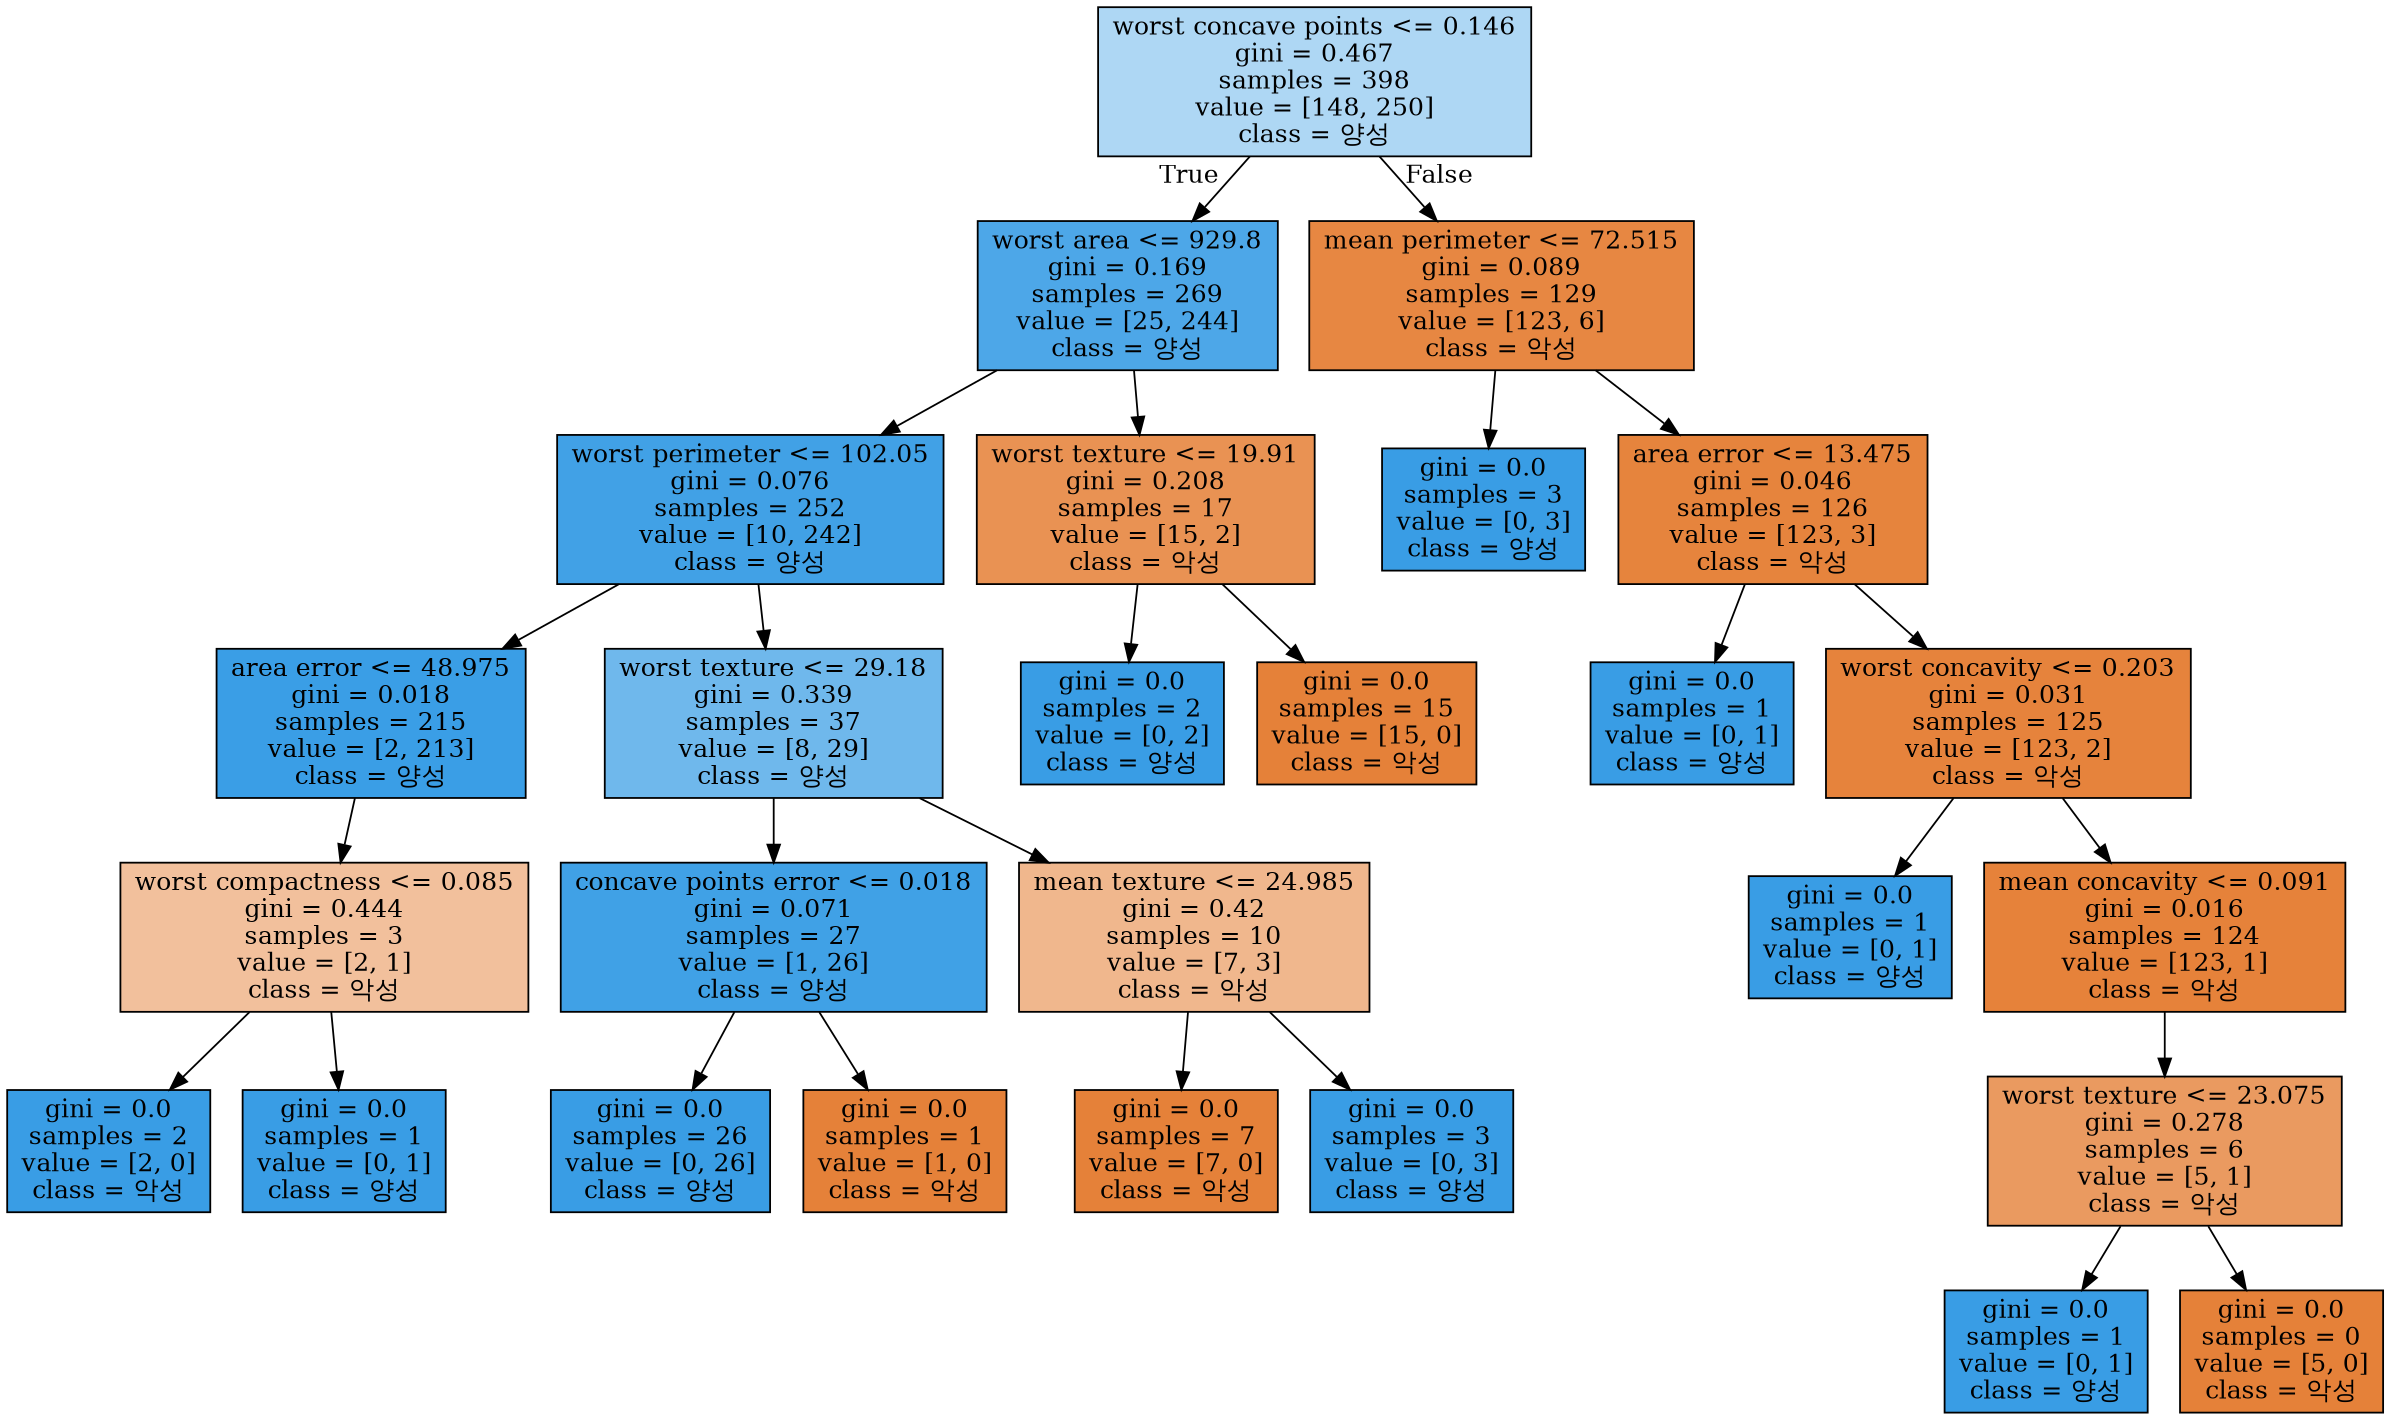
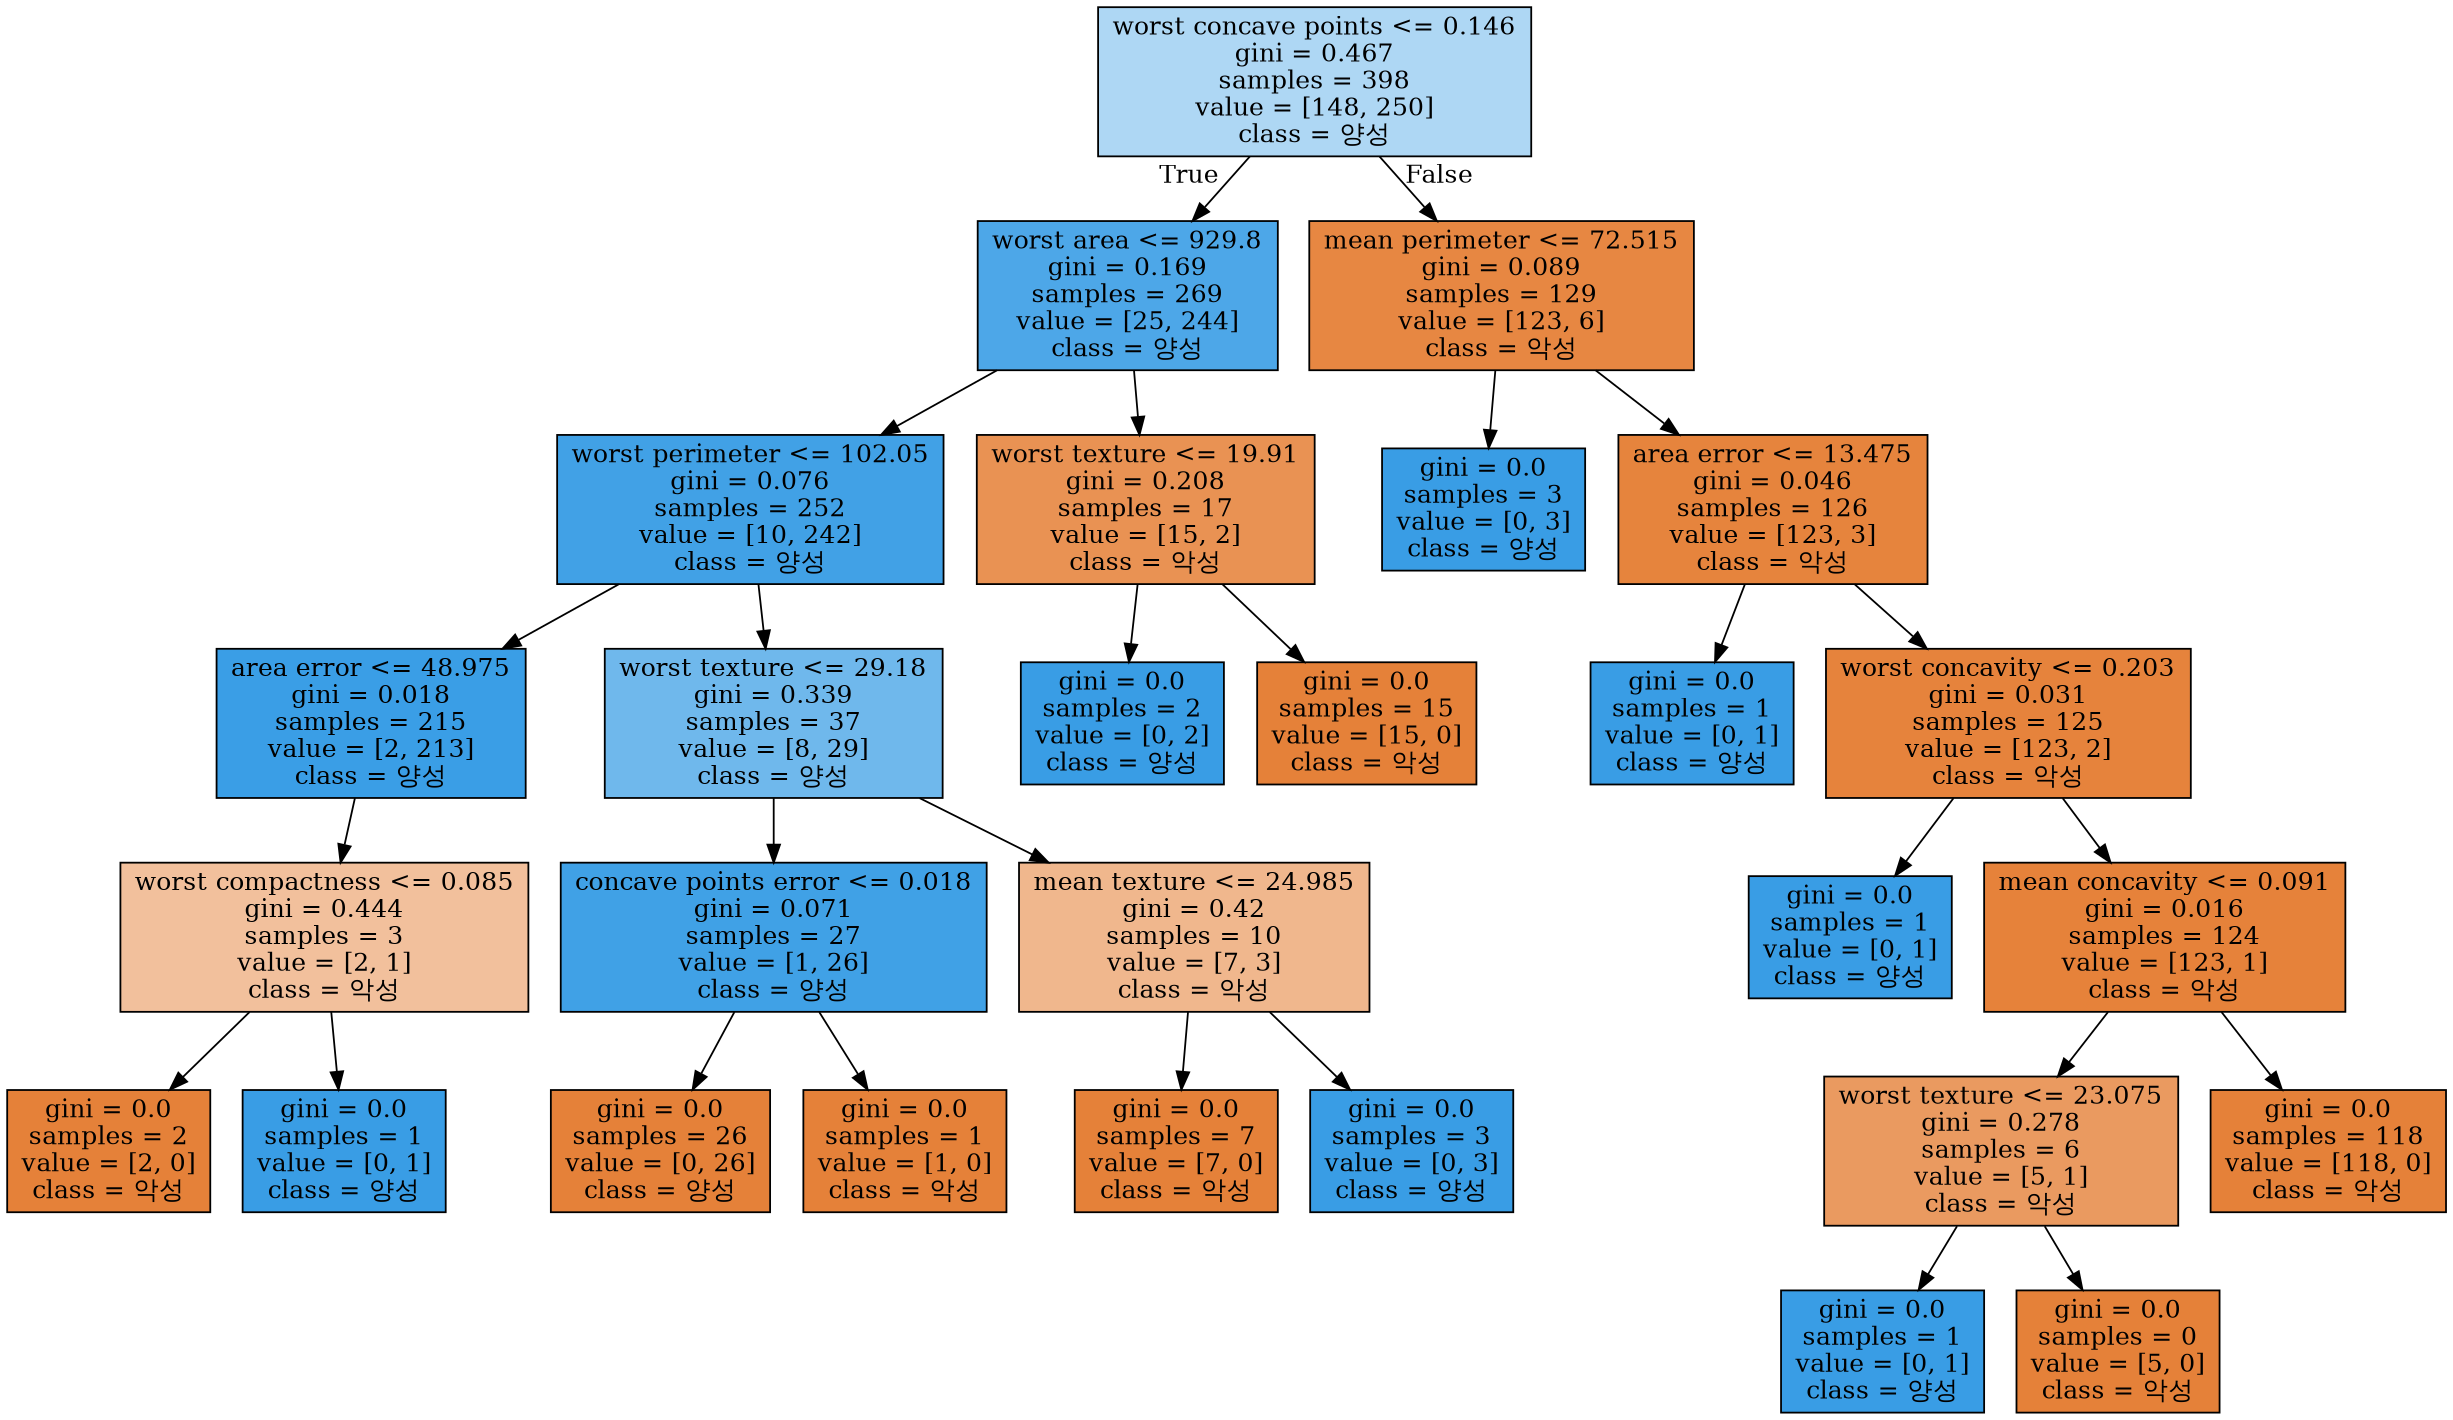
node "gini = 0.0 samples = 2 value = [2, 0] class = 악성": fillcolor #399de5ff -> #e58139ff
node "gini = 0.0 samples = 26 value = [0, 26] class = 양성": fillcolor #399de5ff -> #e58139ff
node "gini = 0.0 samples = 118 value = [118, 0] class = 악성": added
